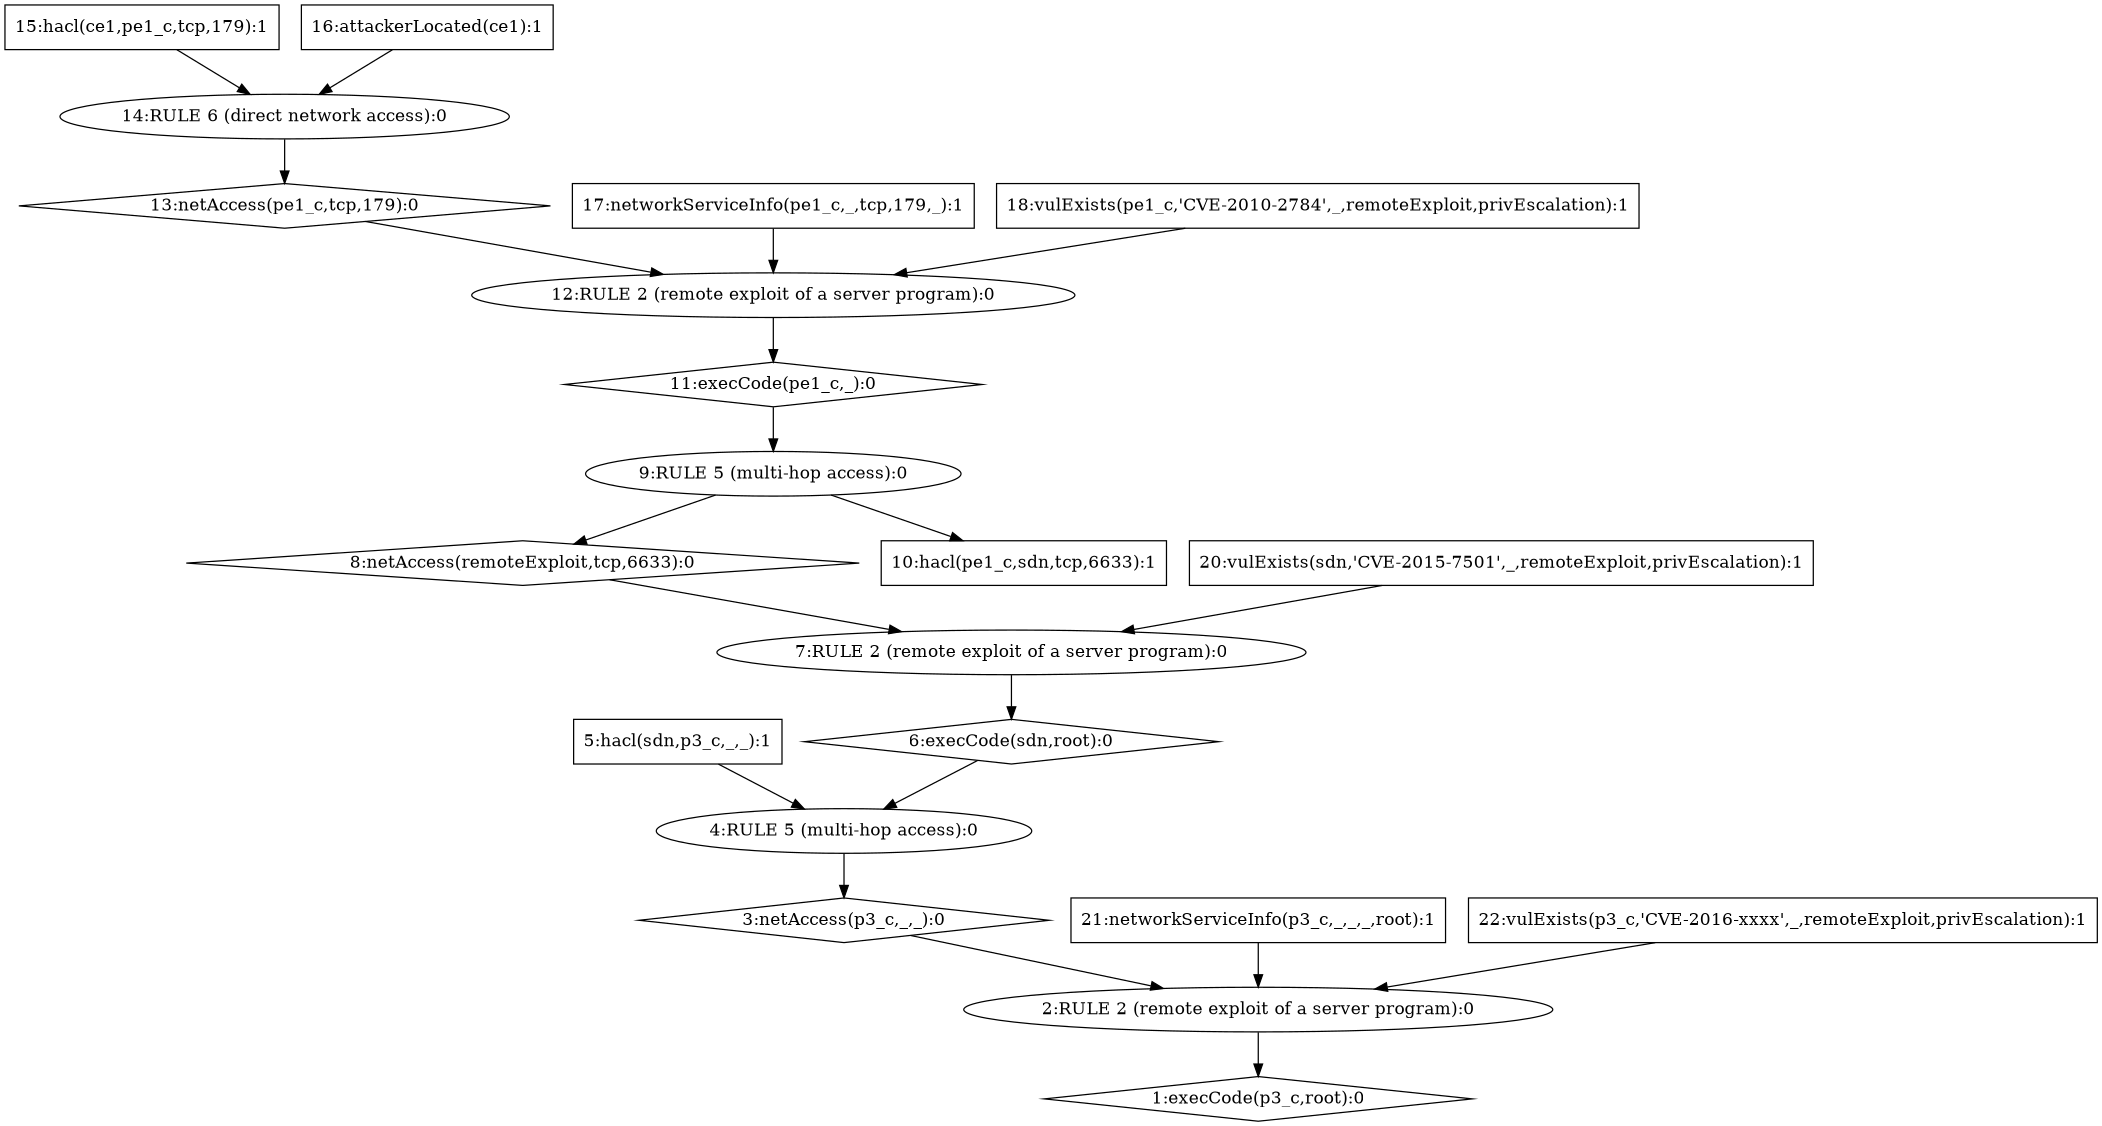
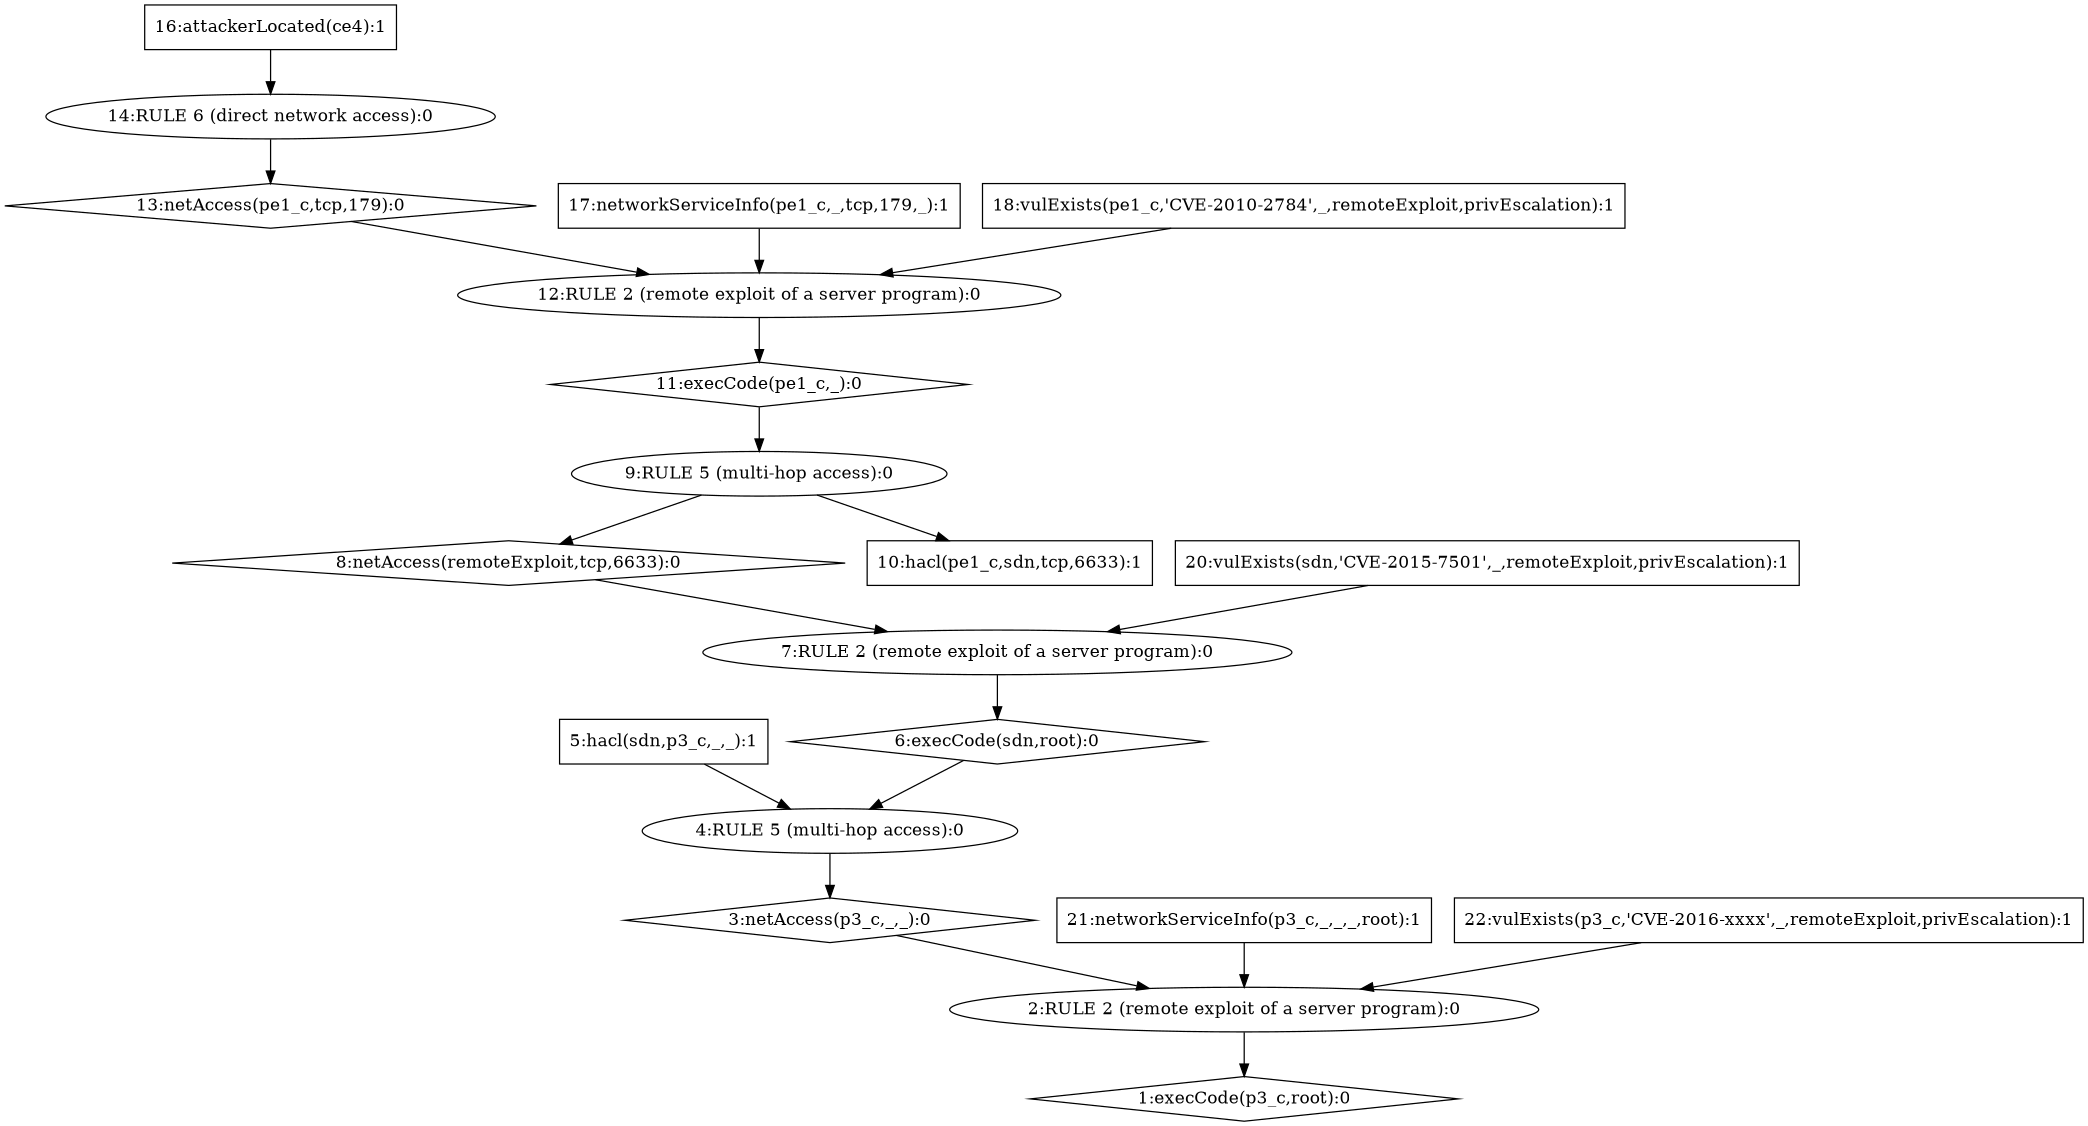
node "15:hacl(ce1,pe1_c,tcp,179):1": removed
node "16:attackerLocated(ce1):1": label "16:attackerLocated(ce1):1" -> "16:attackerLocated(ce4):1"
